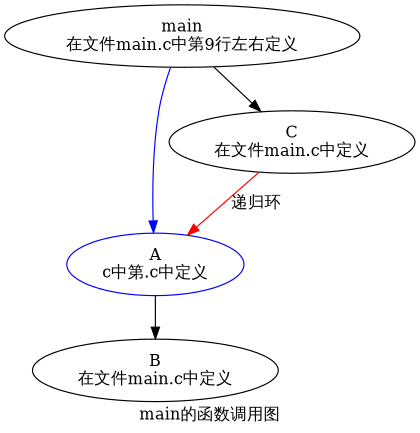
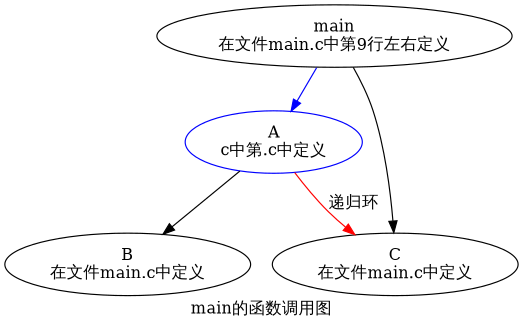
edge "C 在文件main.c中定义" -> "A c中第.c中定义": reversed
